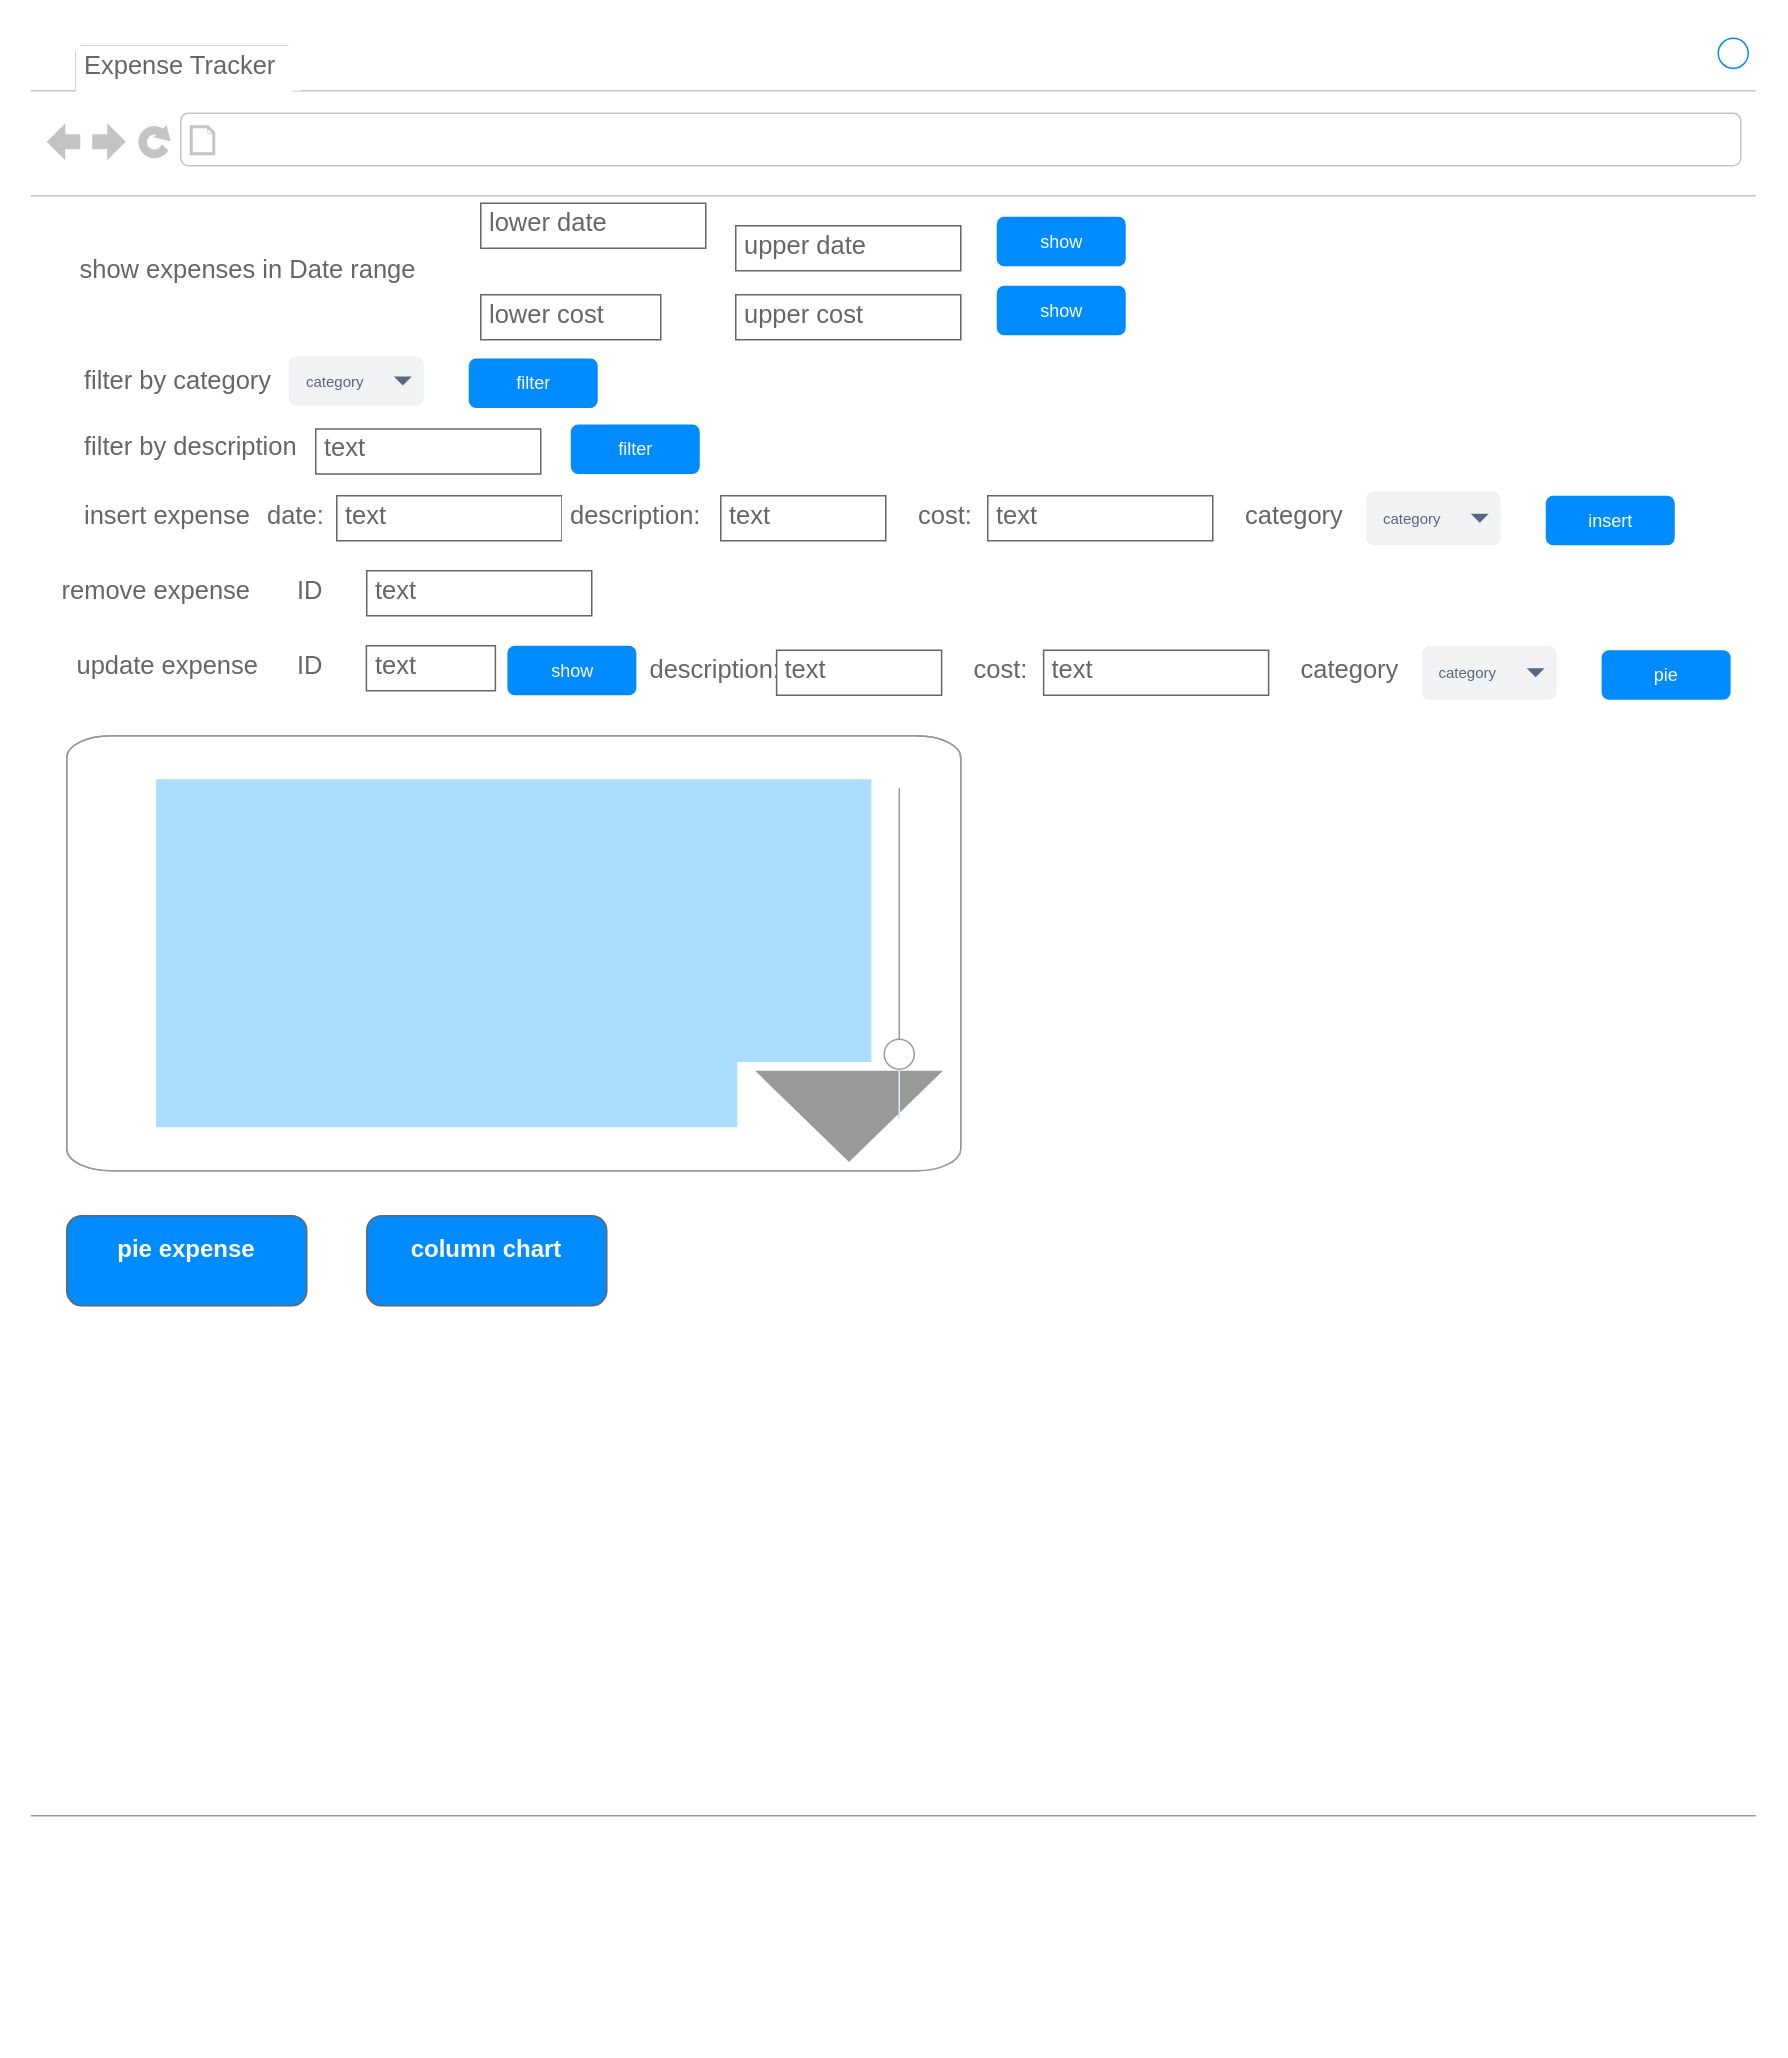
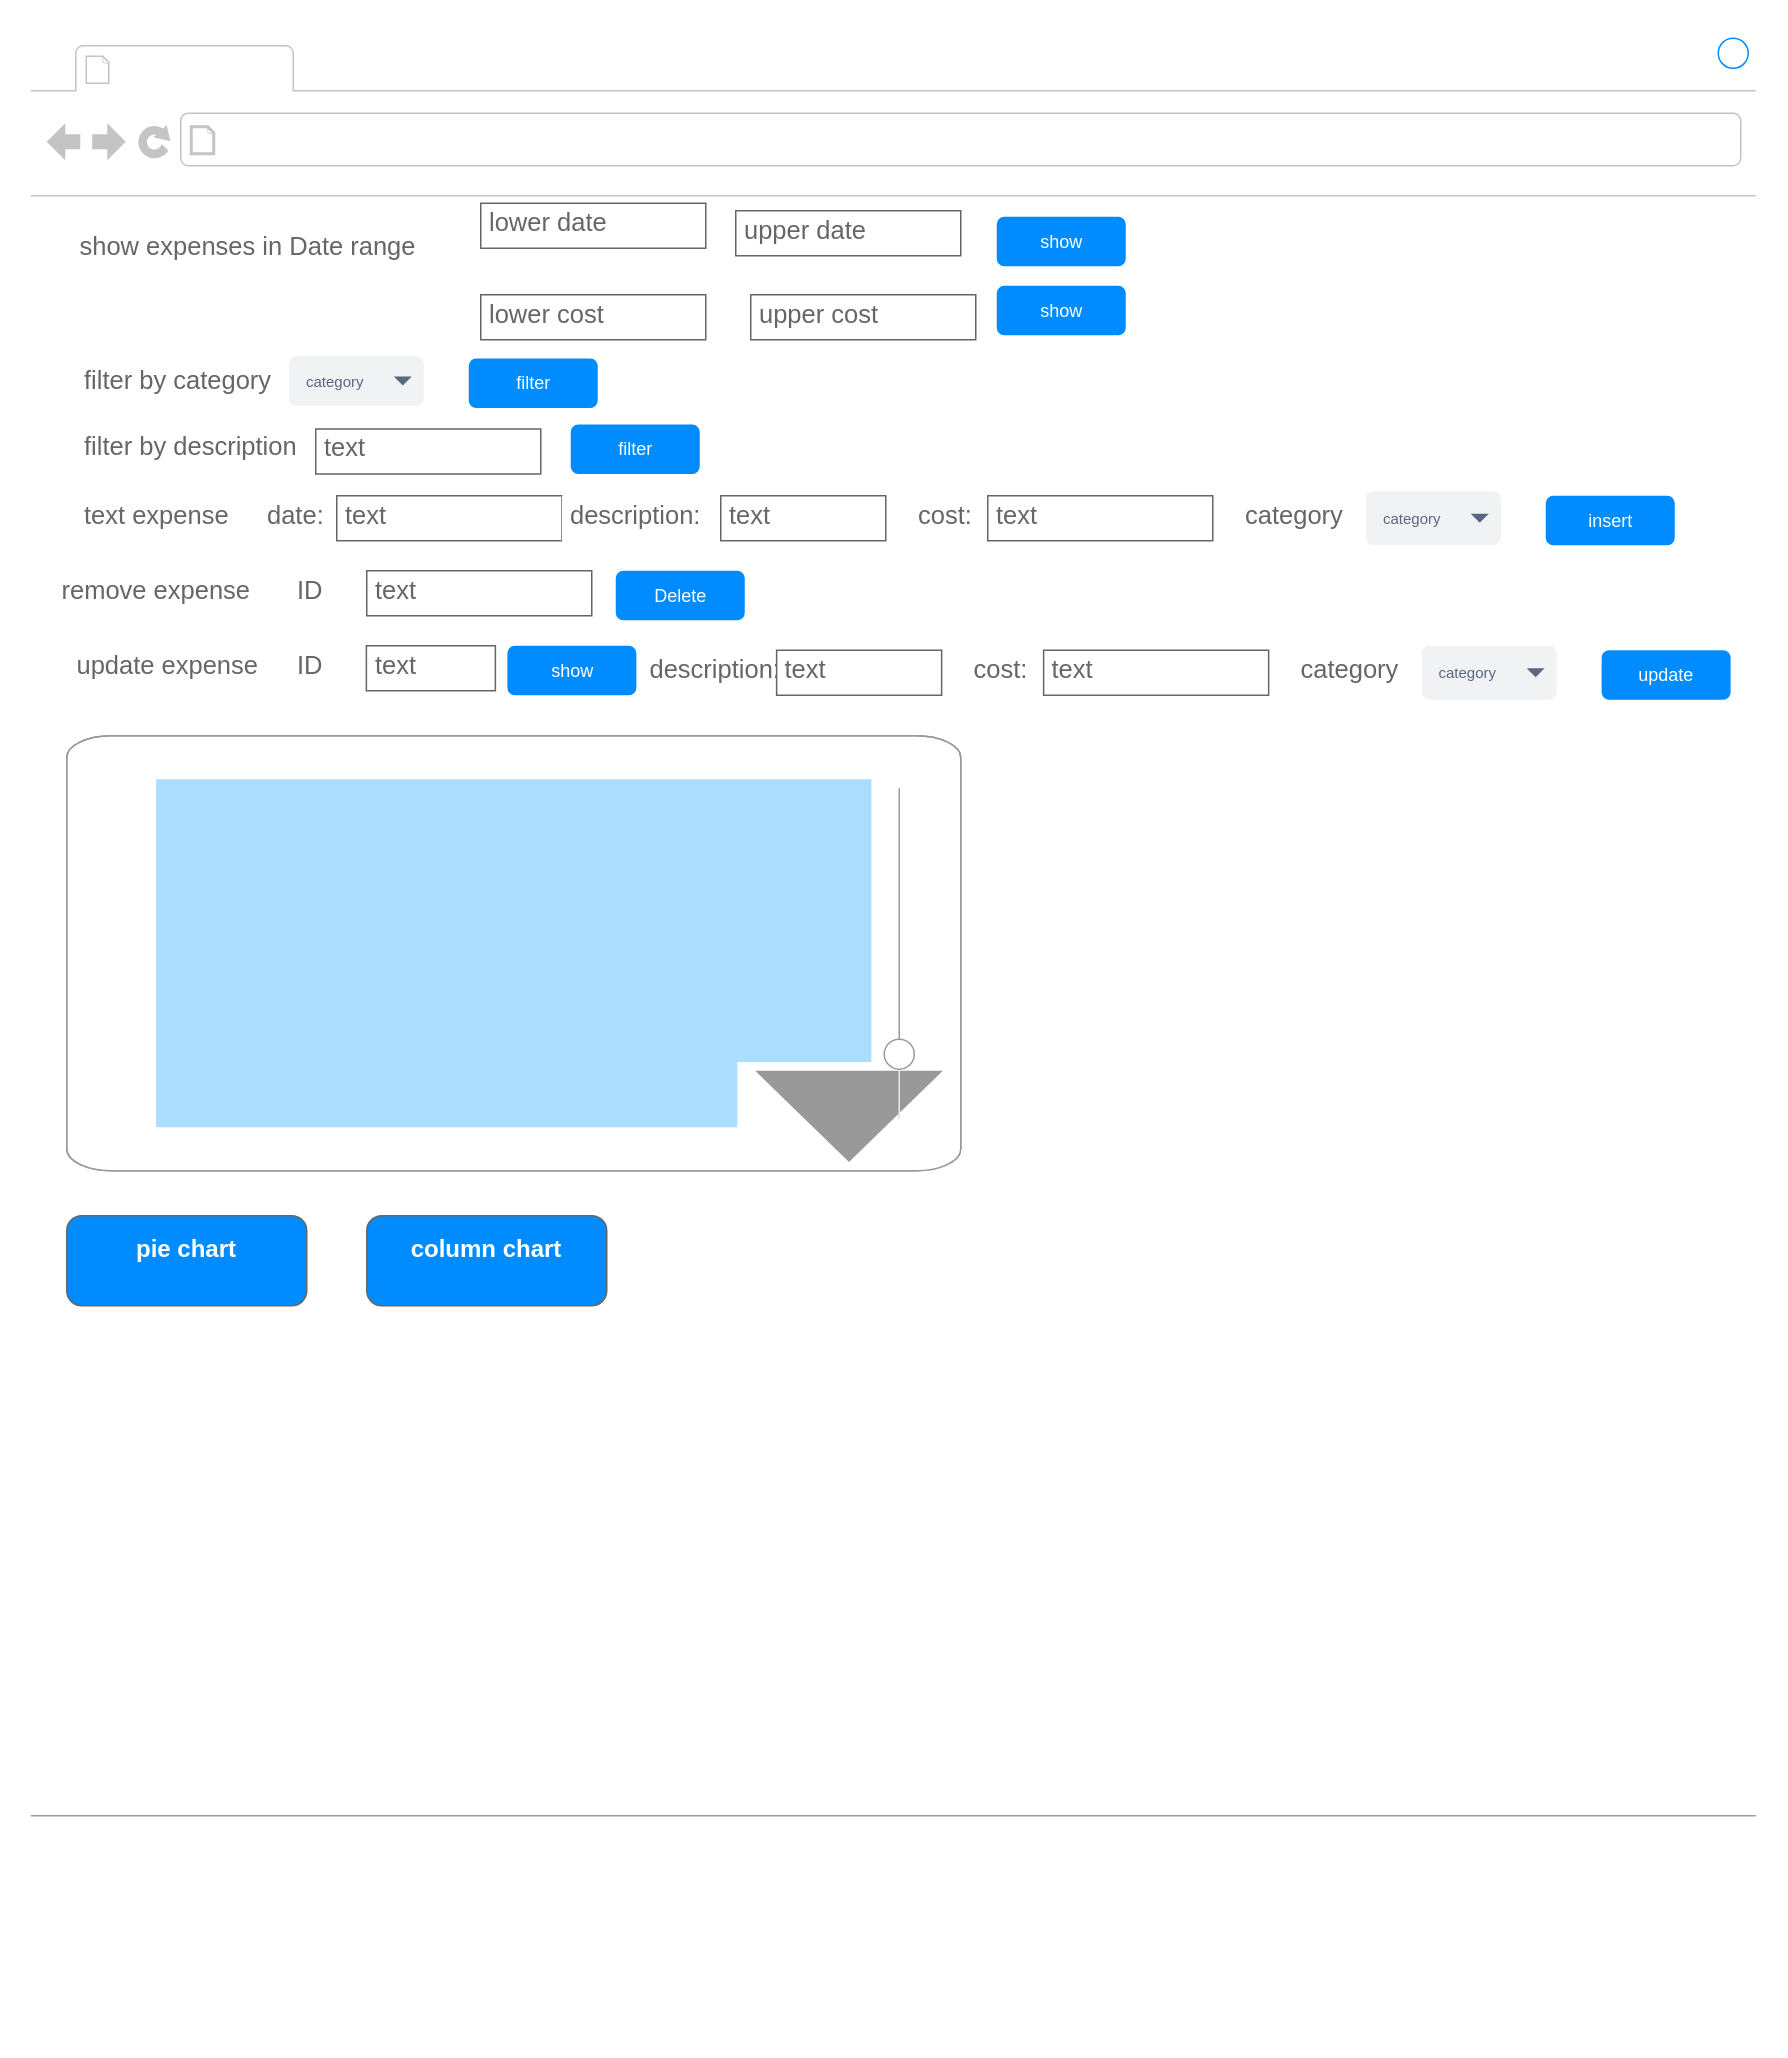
node "Expense Tracker": removed
node "upper date": moved (848, 248) -> (848, 233)
node "show expenses in Date range": moved (248, 271) -> (248, 248)
node "lower cost": size 180x45 -> 225x45
node "upper cost": moved (848, 317) -> (863, 317)
node "insert expense": label "insert expense" -> "text expense"
node "Delete": added
node "pie": label "pie" -> "update"
node "pie expense": label "pie expense" -> "pie chart"
